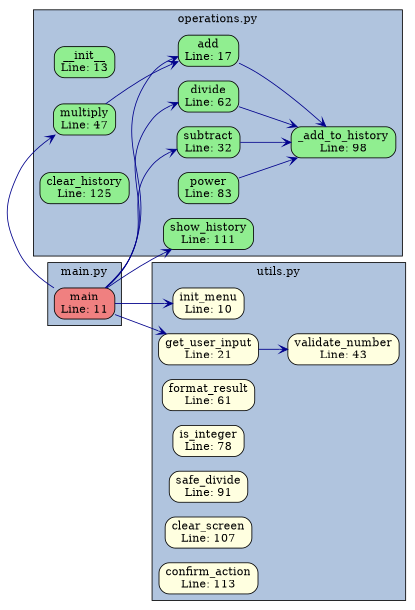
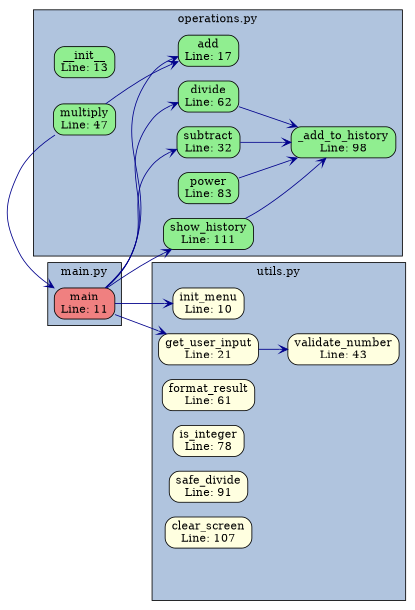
edge "add Line: 17" -> "_add_to_history Line: 98": now "show_history Line: 111" -> "_add_to_history Line: 98"
node "clear_history Line: 125": removed
edge "main Line: 11" -> "multiply Line: 47": reversed
node "confirm_action Line: 113": removed
